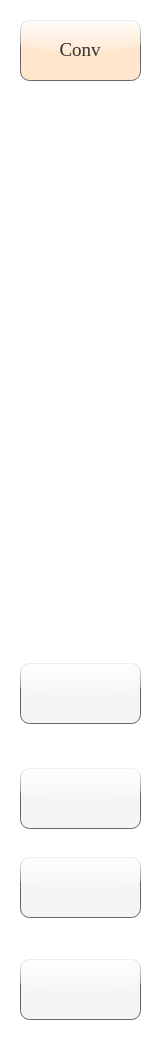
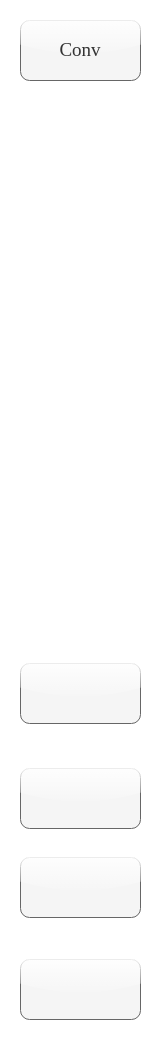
node "Conv": fillcolor #ffe6cc -> #f5f5f5
